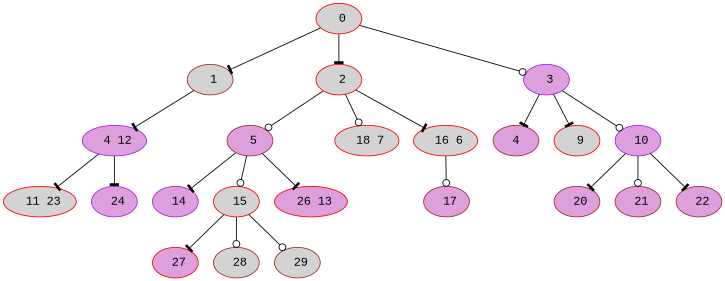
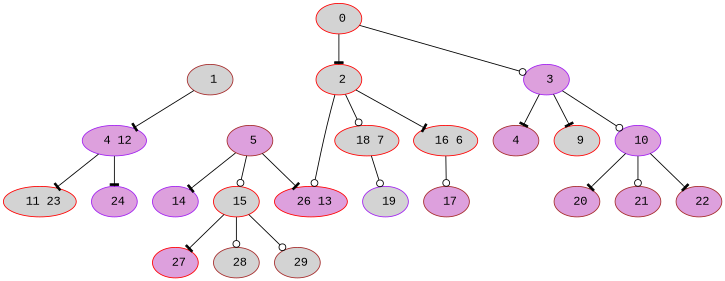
edge "0" -> "1": removed
edge "2" -> "5": now "2" -> "26 13"
node "19": added
